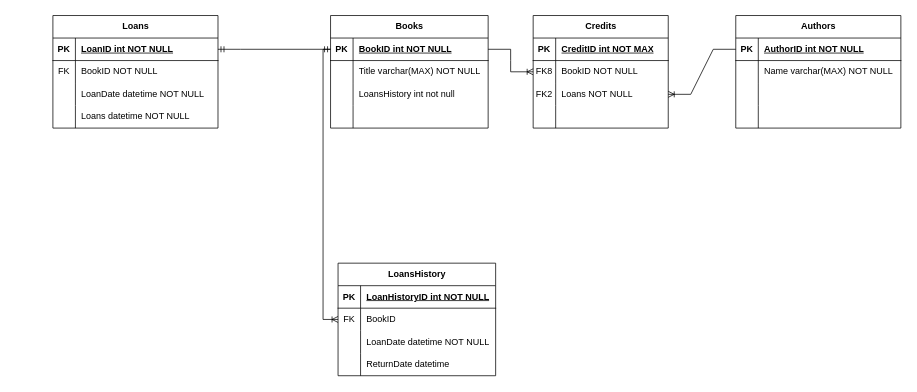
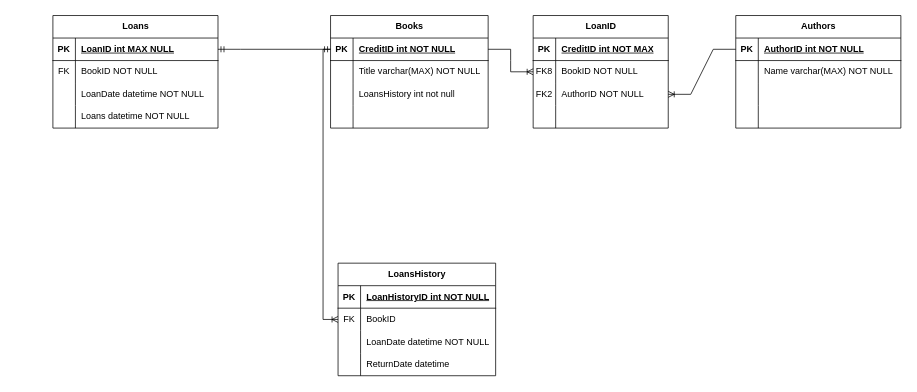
node "Credits": label "Credits" -> "LoanID"
node "LoanID int NOT NULL": label "LoanID int NOT NULL" -> "LoanID int MAX NULL"
node "BookID int NOT NULL": label "BookID int NOT NULL" -> "CreditID int NOT NULL"
node "Loans NOT NULL": label "Loans NOT NULL" -> "AuthorID NOT NULL"
